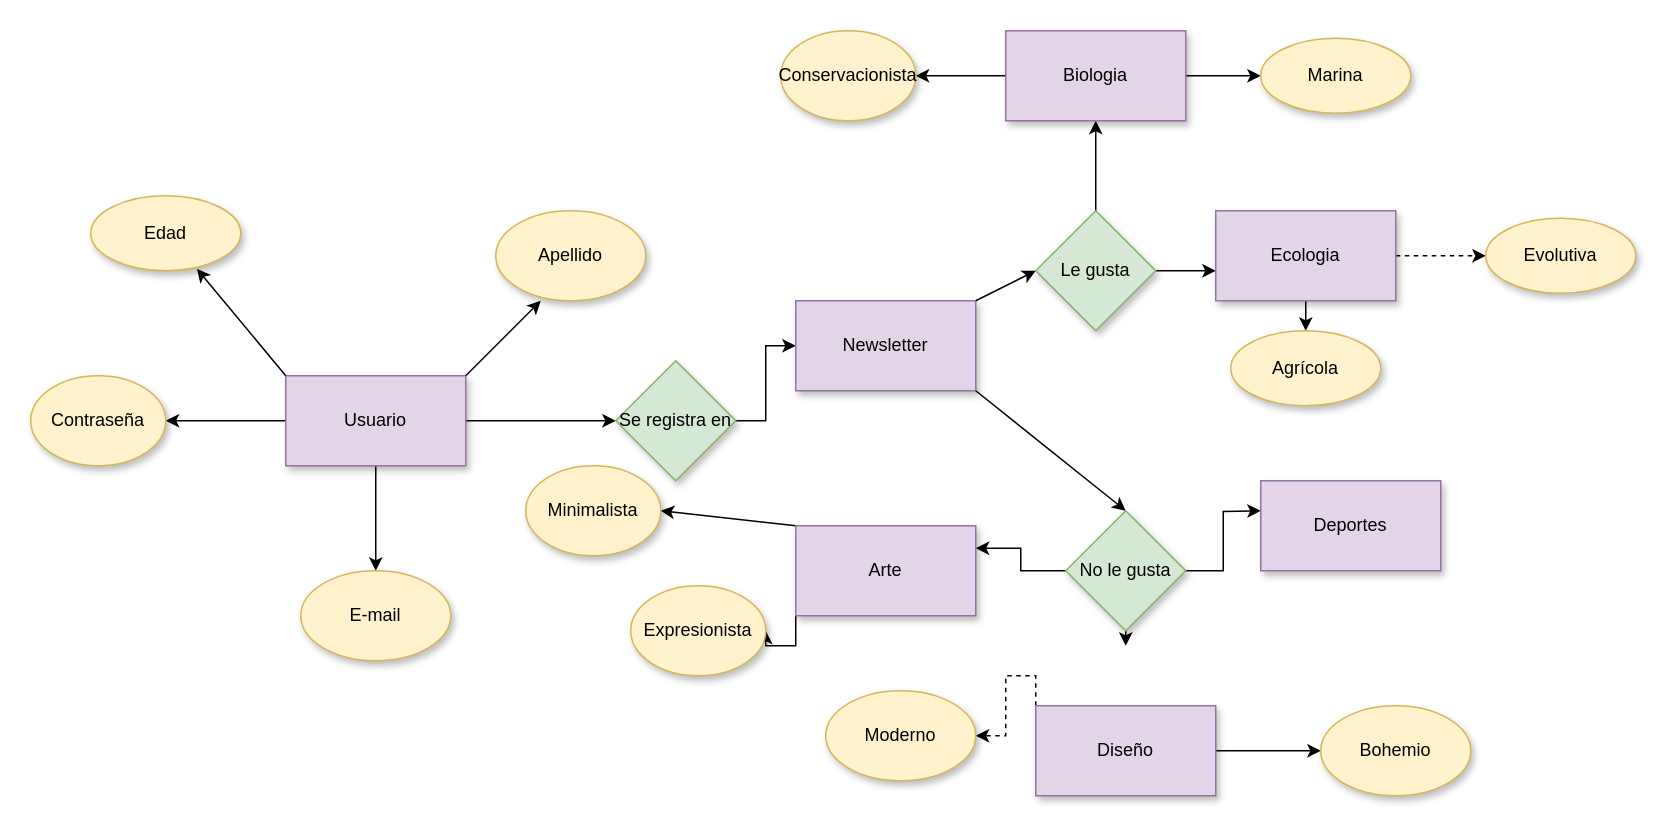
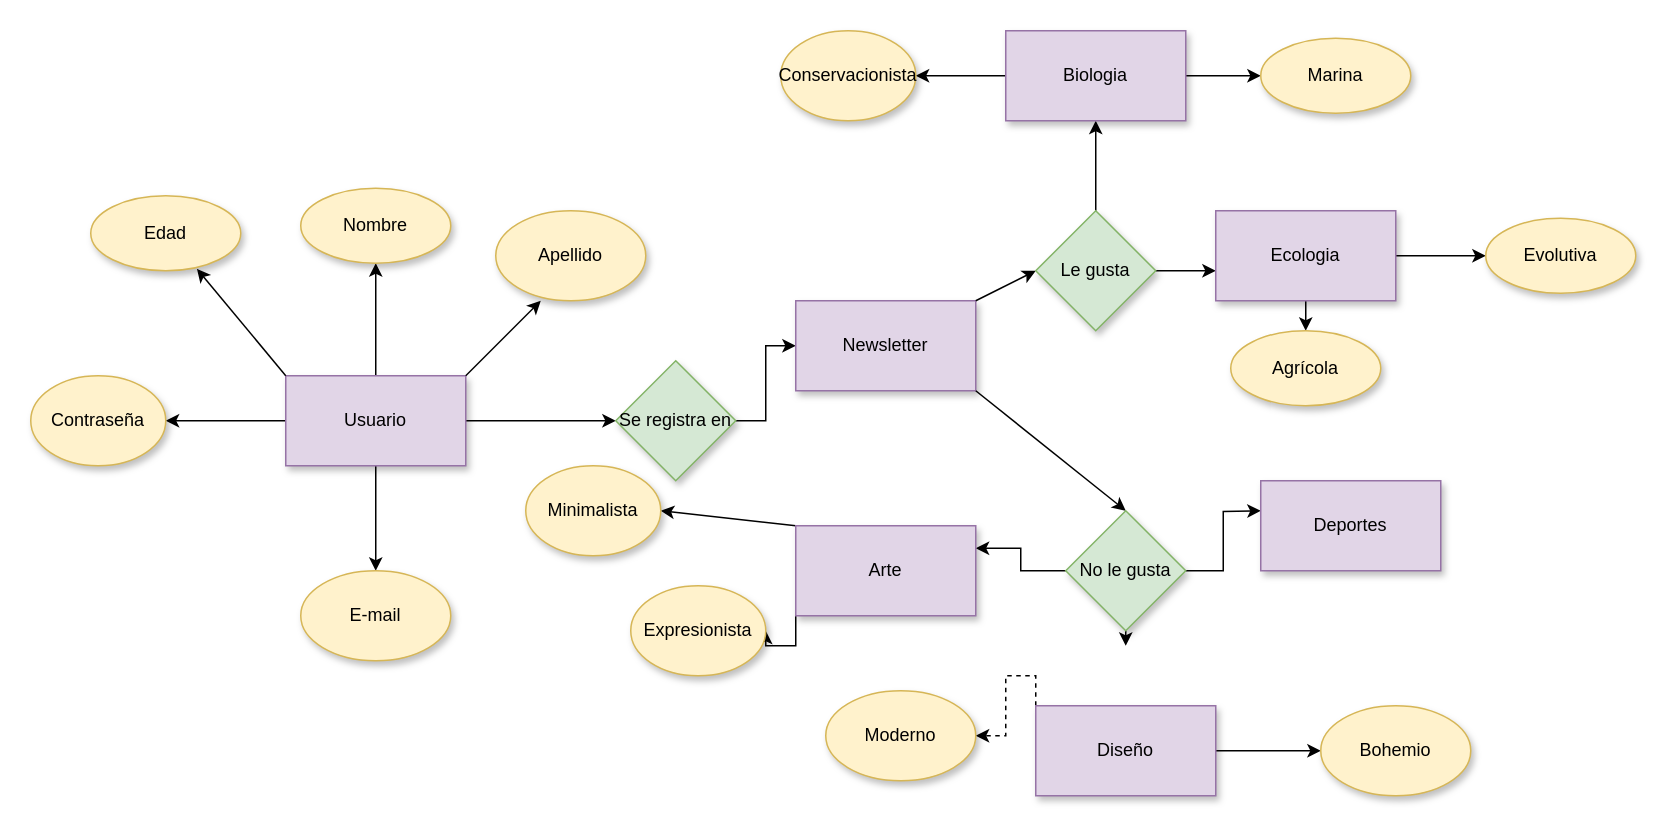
node "Nombre": added
edge "Ecologia" -> "Evolutiva": style dashed -> solid
edge "Usuario" -> "Nombre": added
